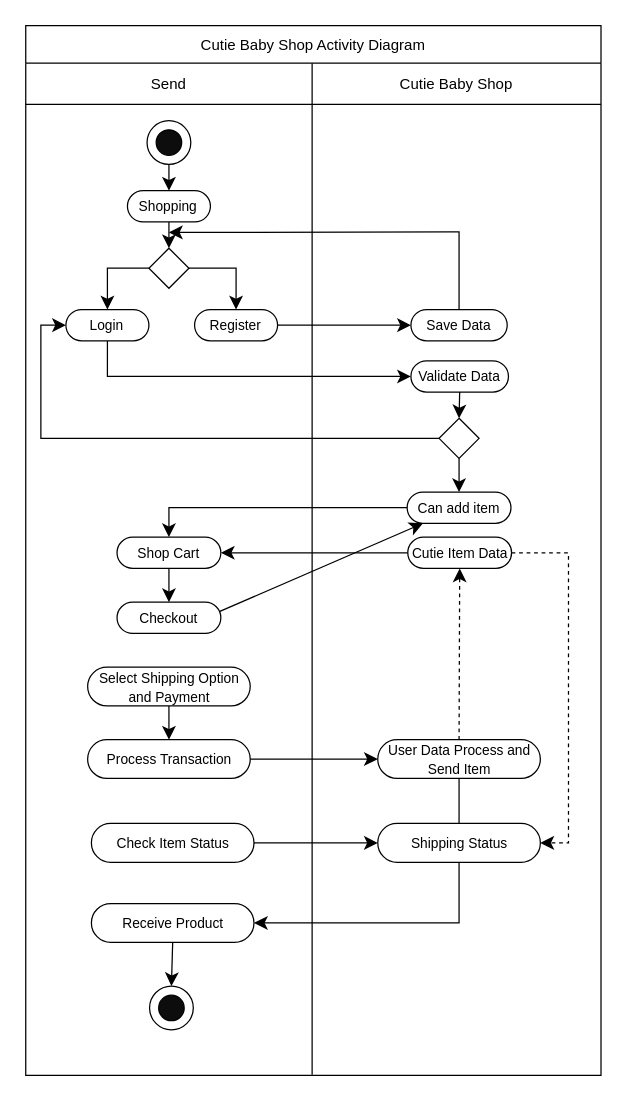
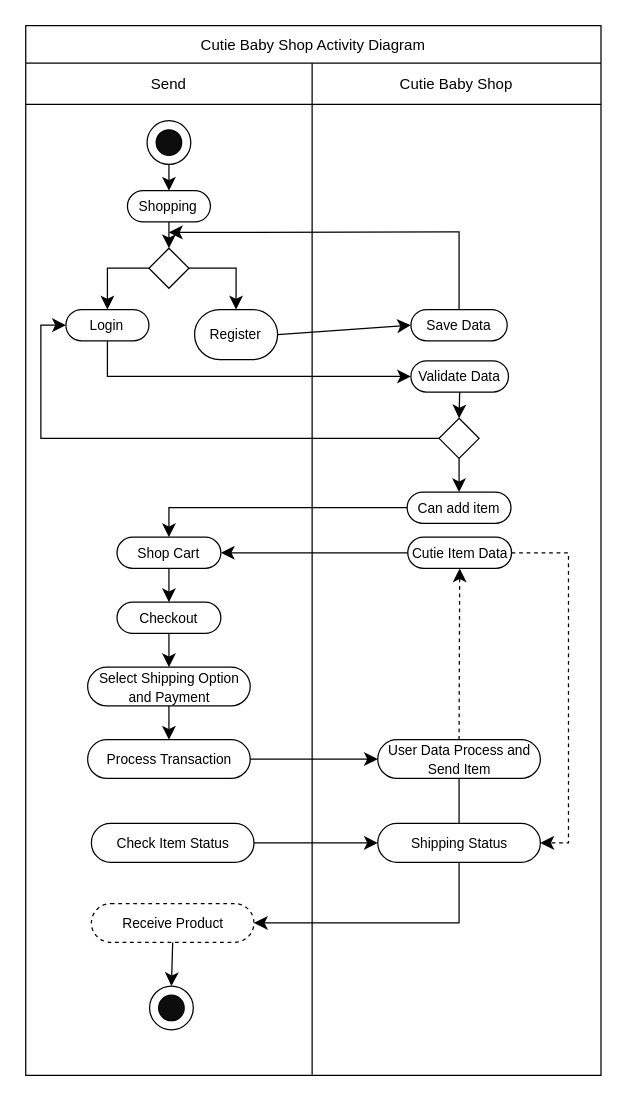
node "Register": size 83x31 -> 83x50
edge "Checkout" -> "Can add item": now "Checkout" -> "Select Shipping Option and Payment"
node "Receive Product": style solid -> dashed
